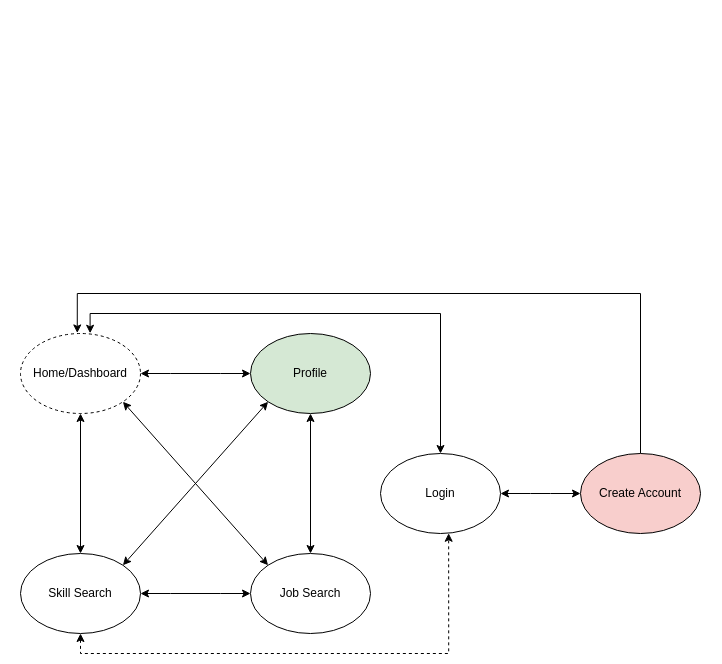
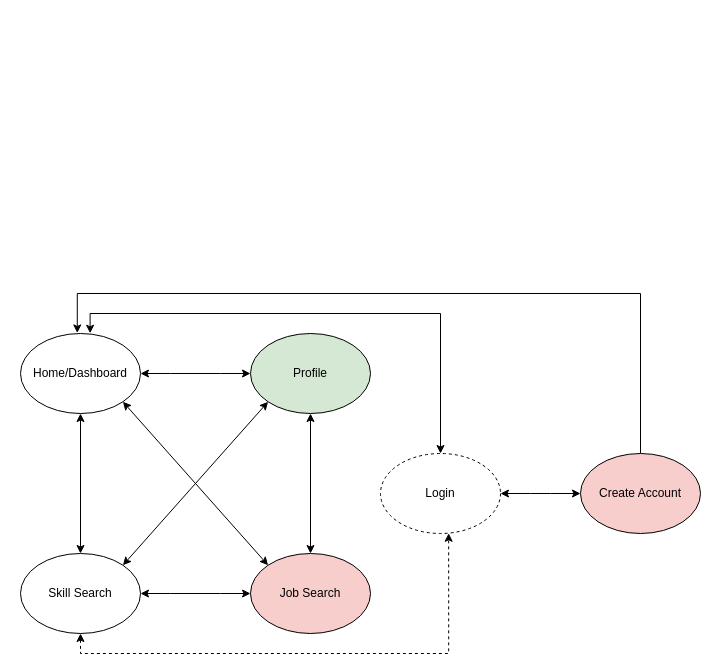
node "Home/Dashboard": style dashed -> solid
node "Login": style solid -> dashed
node "Job Search": fillcolor #ffffff -> #f8cecc
